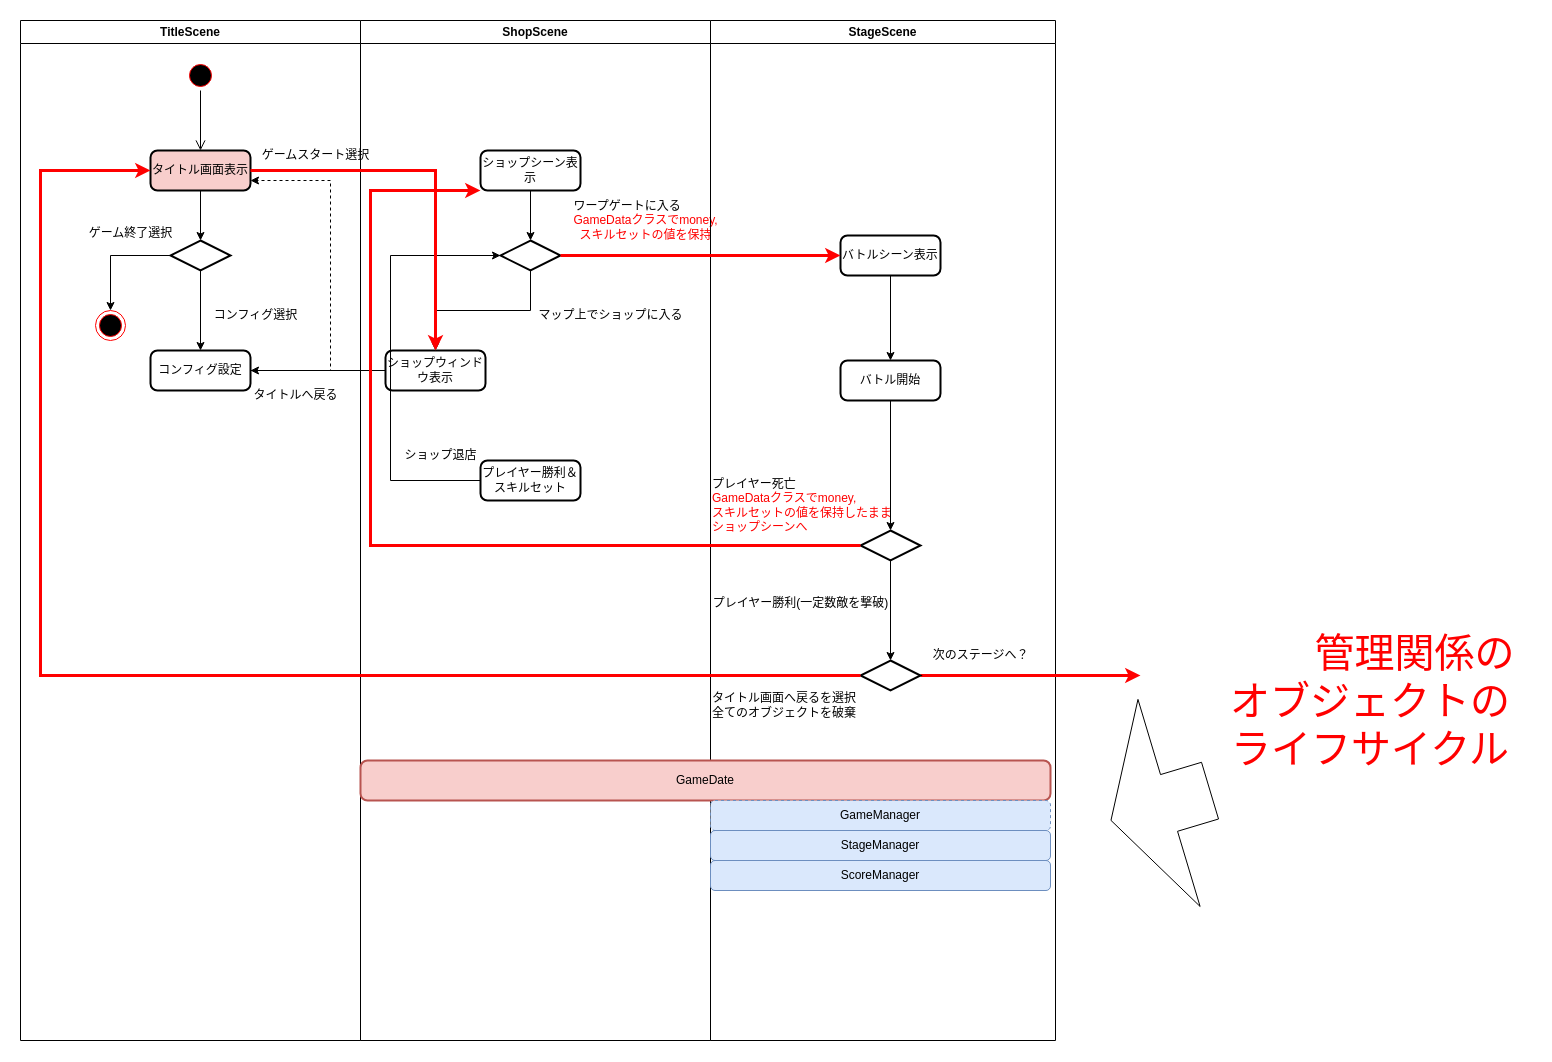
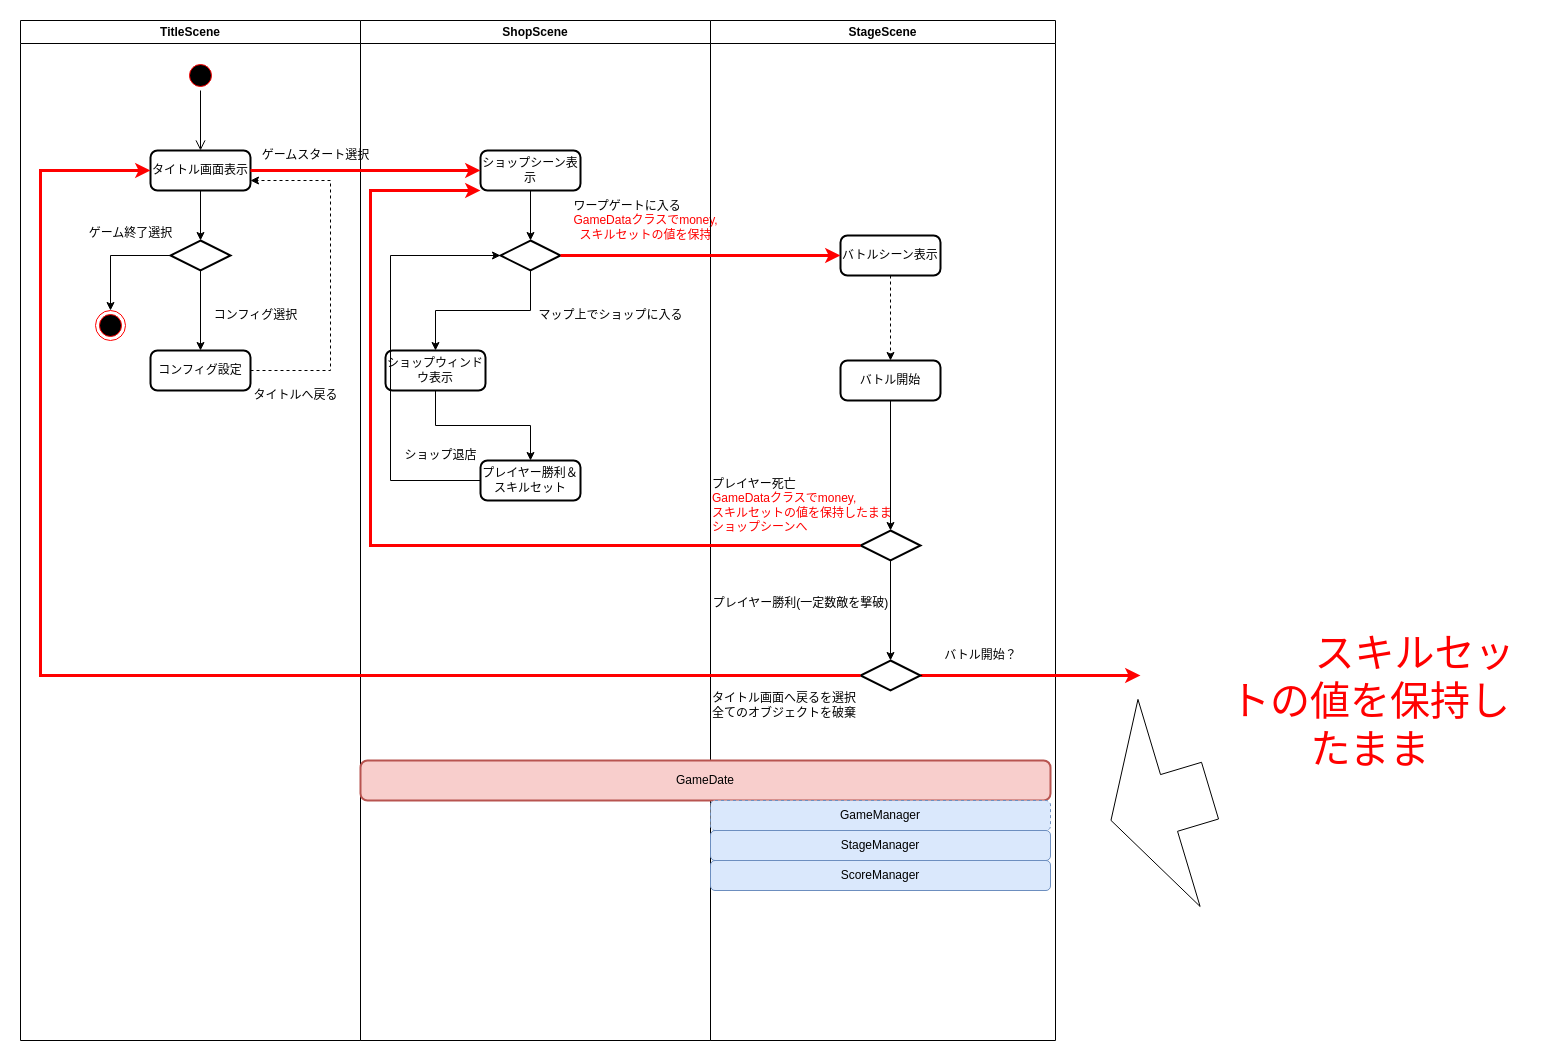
node "タイトル画面表示": fillcolor #f8cecc -> #ffffff
edge "タイトル画面表示" -> "ショップウィンドウ表示": now "タイトル画面表示" -> "ショップシーン表示"
edge "バトルシーン表示" -> "バトル開始": style solid -> dashed
edge "ショップウィンドウ表示" -> "コンフィグ設定": now "ショップウィンドウ表示" -> "プレイヤー勝利＆スキルセット"
node "次のステージへ？": label "次のステージへ？" -> "バトル開始？"
node "管理関係のオブジェクトのライフサイクル": label "管理関係のオブジェクトのライフサイクル" -> "スキルセットの値を保持したまま"
